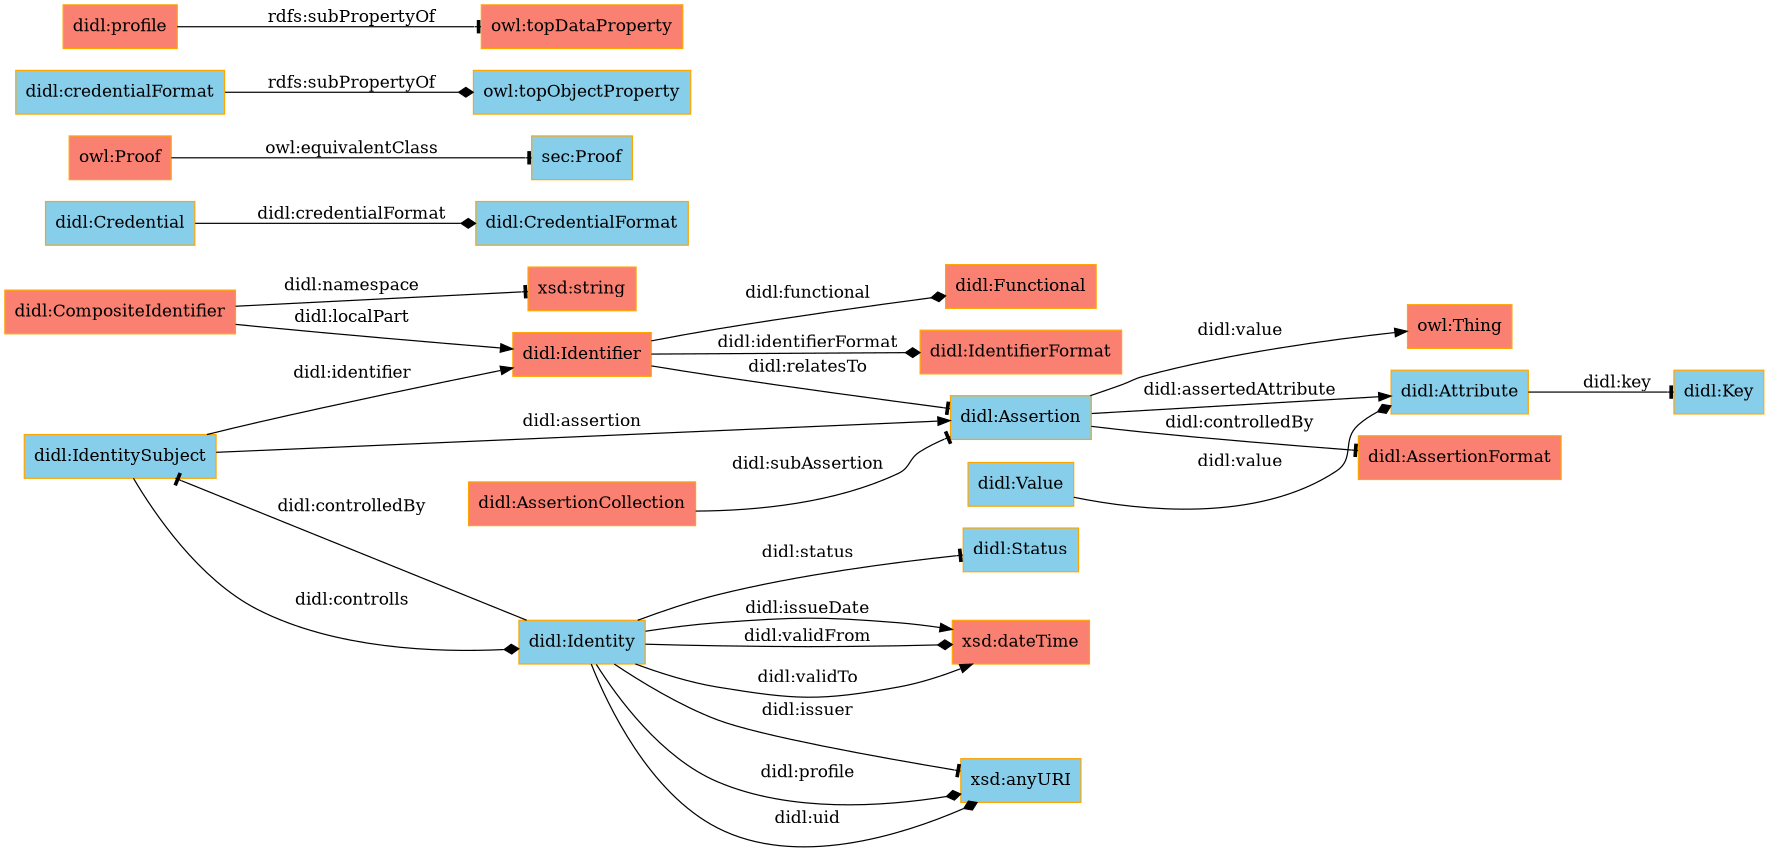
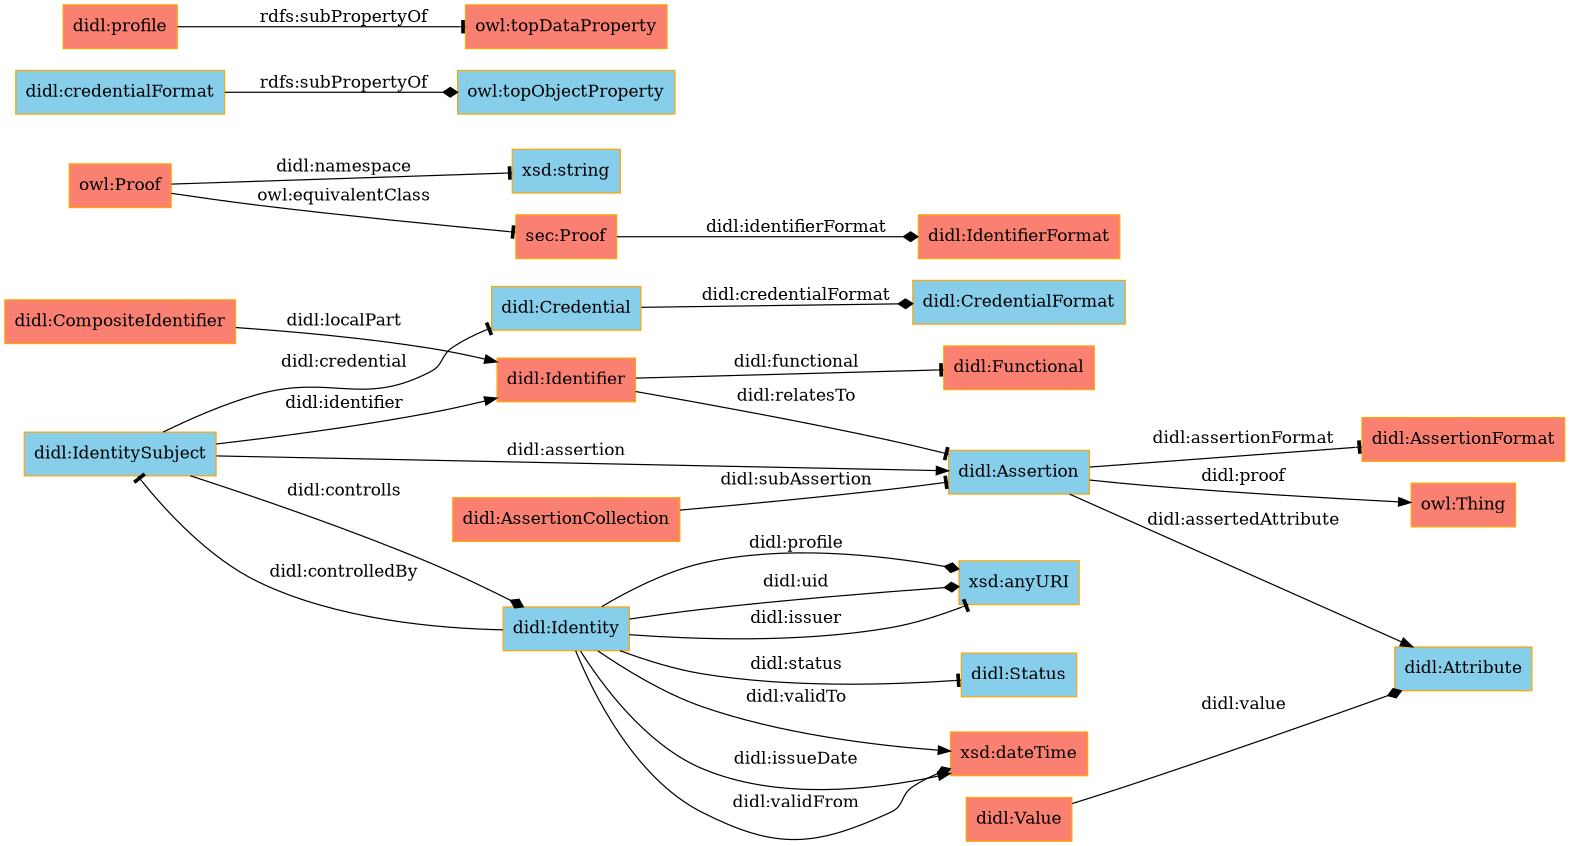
node "sec:Proof": fillcolor skyblue -> salmon
node "xsd:string": fillcolor salmon -> skyblue
edge "didl:CompositeIdentifier" -> "xsd:string": now "owl:Proof" -> "xsd:string"
edge "didl:Identifier" -> "didl:Functional": arrowhead diamond -> tee
edge "didl:Assertion" -> "owl:Thing": label "didl:value" -> "didl:proof"
edge "didl:Identifier" -> "didl:IdentifierFormat": now "sec:Proof" -> "didl:IdentifierFormat"
edge "didl:IdentitySubject" -> "didl:Credential": added, label "didl:credential"
node "didl:Key": removed
edge "didl:Assertion" -> "didl:AssertionFormat": label "didl:controlledBy" -> "didl:assertionFormat"
node "didl:Value": fillcolor skyblue -> salmon
